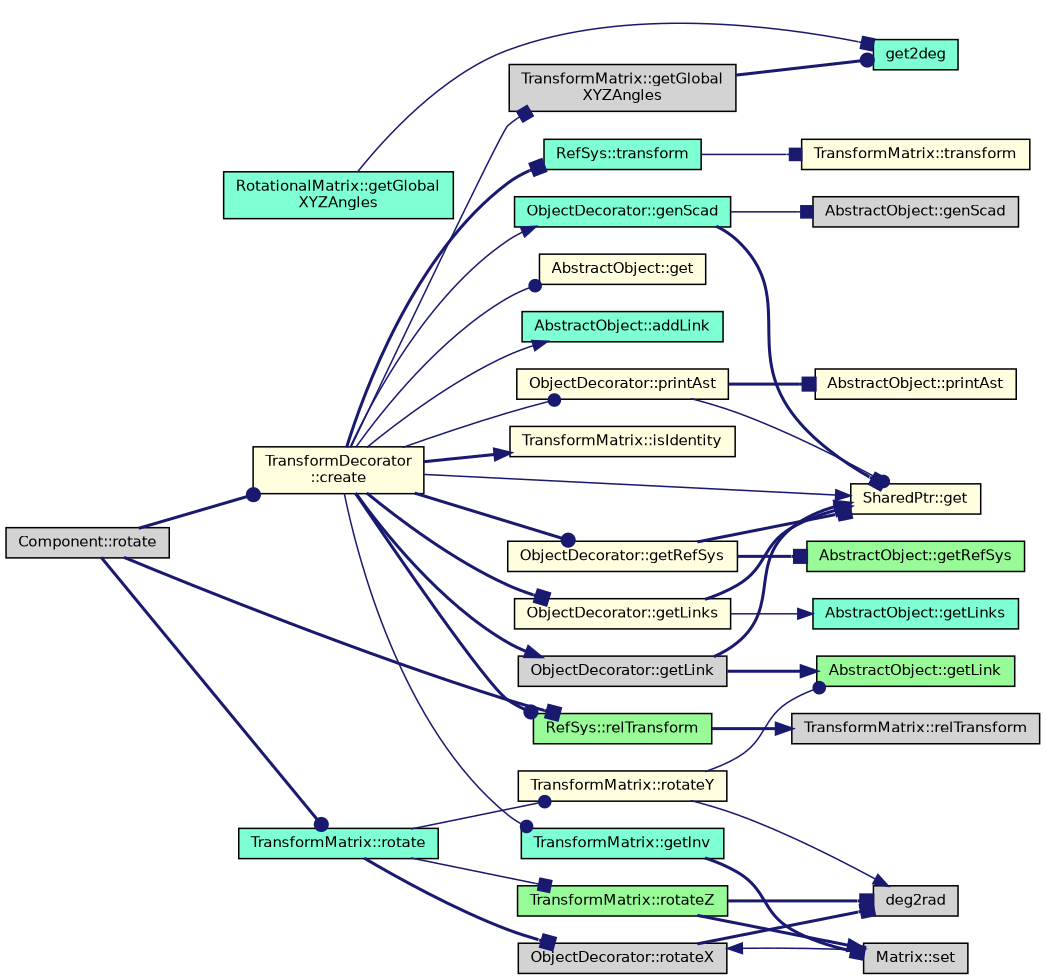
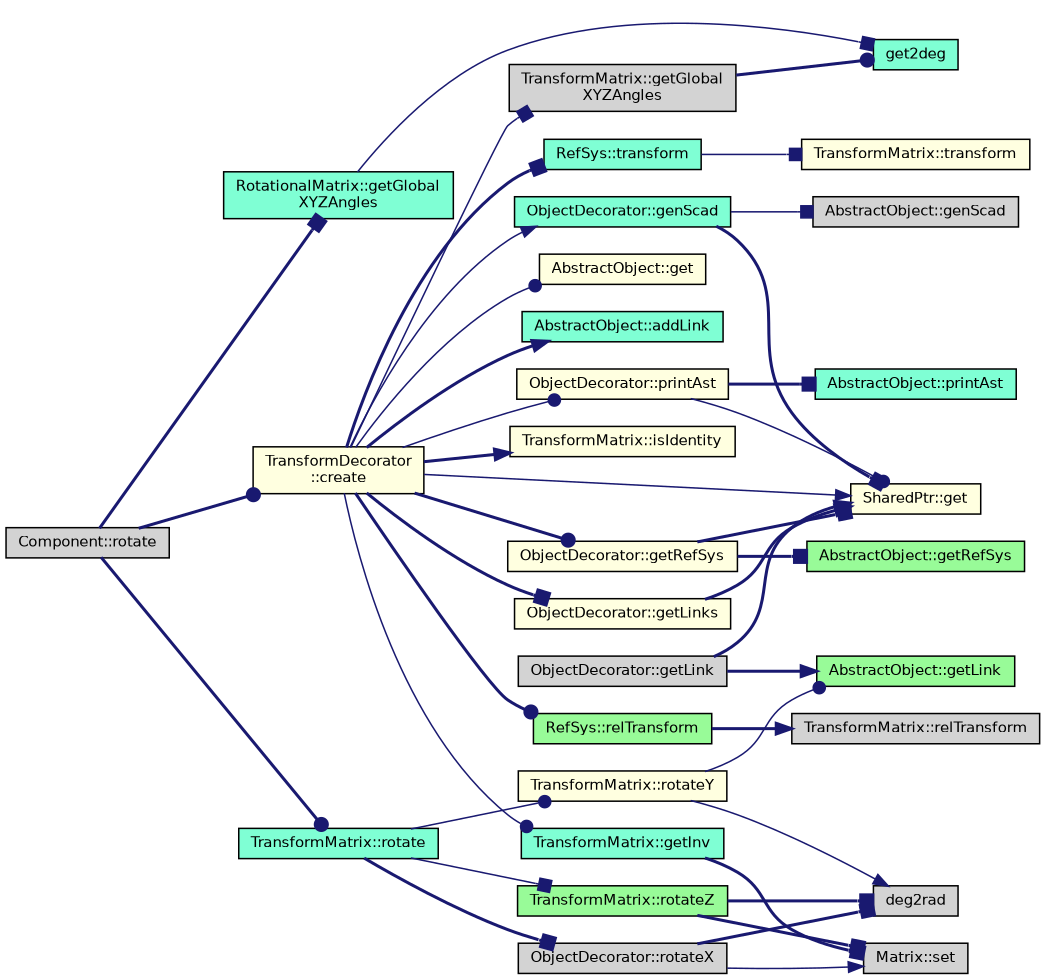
node "AbstractObject::printAst": fillcolor lightyellow -> aquamarine
edge "TransformDecorator ::create" -> "AbstractObject::addLink": style solid -> bold
edge "TransformDecorator ::create" -> "ObjectDecorator::getLink": removed
node "AbstractObject::getLinks": removed
edge "Component::rotate" -> "RefSys::relTransform": now "Component::rotate" -> "RotationalMatrix::getGlobal XYZAngles"
edge "TransformMatrix::rotateZ" -> "Matrix::set": arrowhead normal -> box
edge "Matrix::set" -> "ObjectDecorator::rotateX": reversed
